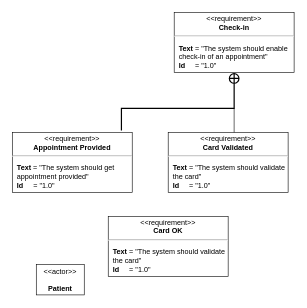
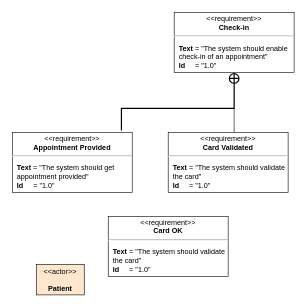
node "<<actor>> Patient": fillcolor #ffffff -> #ffe6cc
